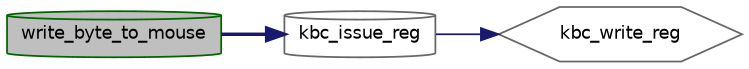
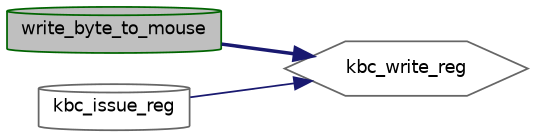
edge "write_byte_to_mouse" -> "kbc_issue_reg": now "write_byte_to_mouse" -> "kbc_write_reg"
